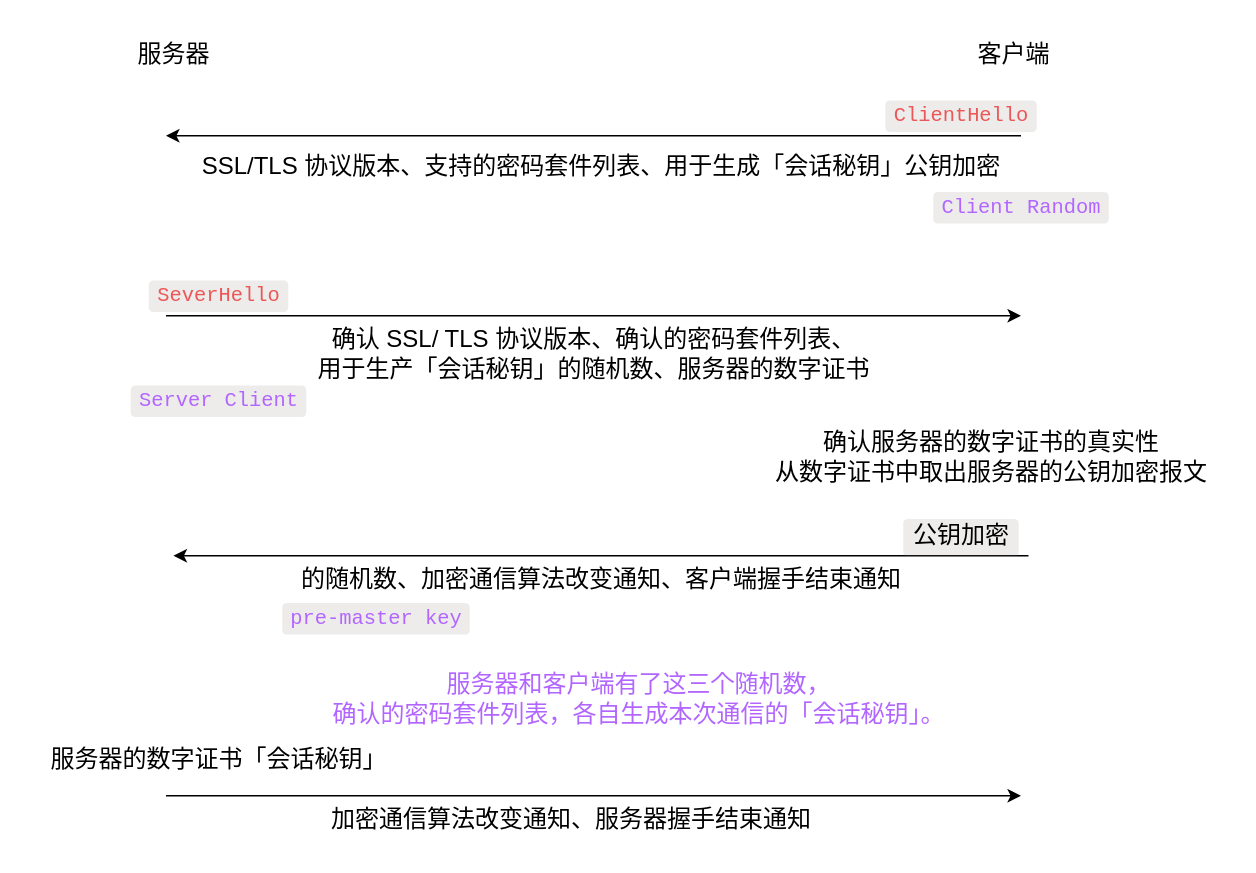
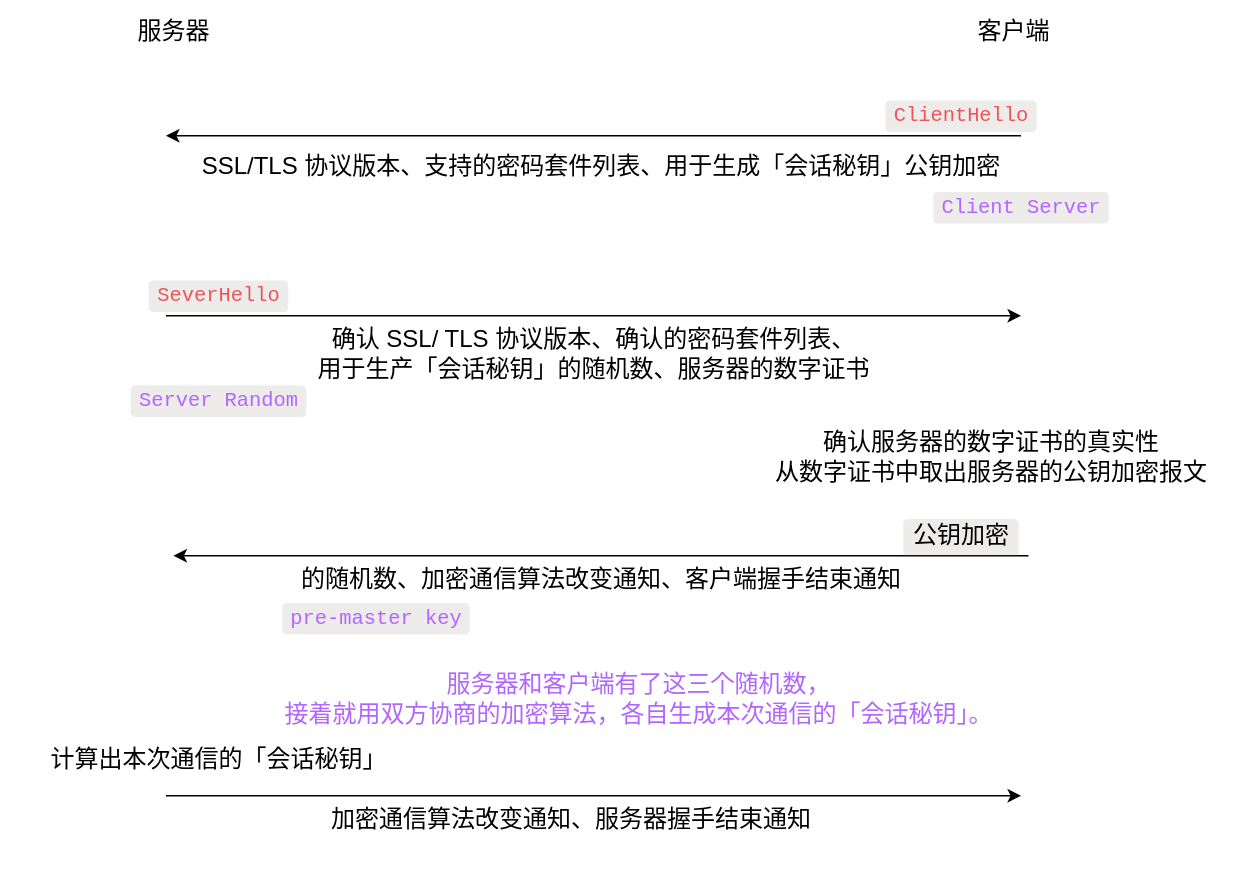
node "服务器": moved (173, 53) -> (173, 31)
node "客户端": moved (1013, 53) -> (1013, 31)
node "Client Random": label "Client Random" -> "Client Server"
node "Server Client": label "Server Client" -> "Server Random"
node "服务器和客户端有了这三个随机数， 确认的密码套件列表，各自生成本次通信的「会话秘钥」。": label "服务器和客户端有了这三个随机数， 确认的密码套件列表，各自生成本次通信的「会话秘钥」。" -> "服务器和客户端有了这三个随机数， 接着就用双方协商的加密算法，各自生成本次通信的「会话秘钥」。"
node "服务器的数字证书「会话秘钥」": label "服务器的数字证书「会话秘钥」" -> "计算出本次通信的「会话秘钥」"
